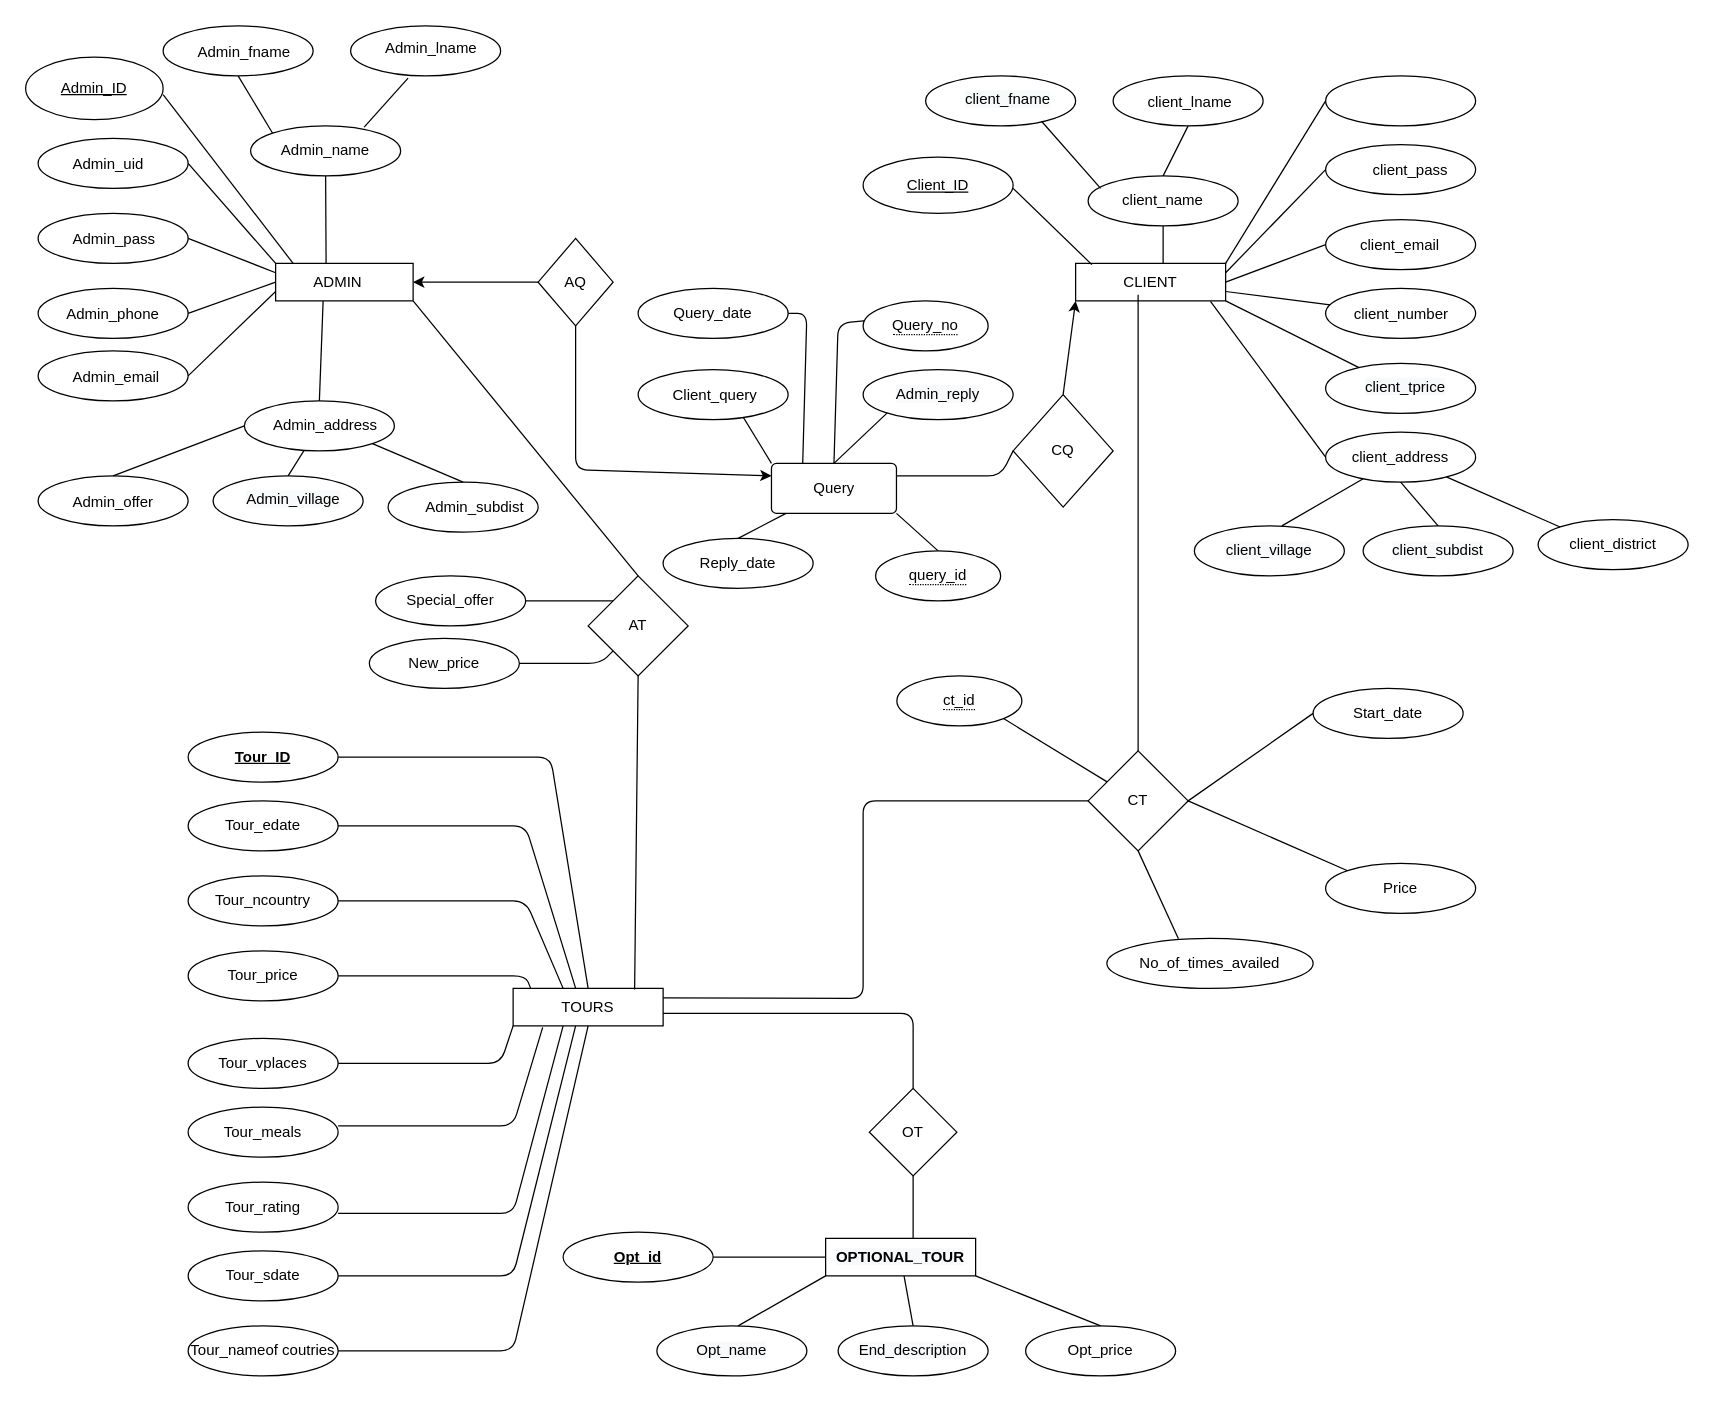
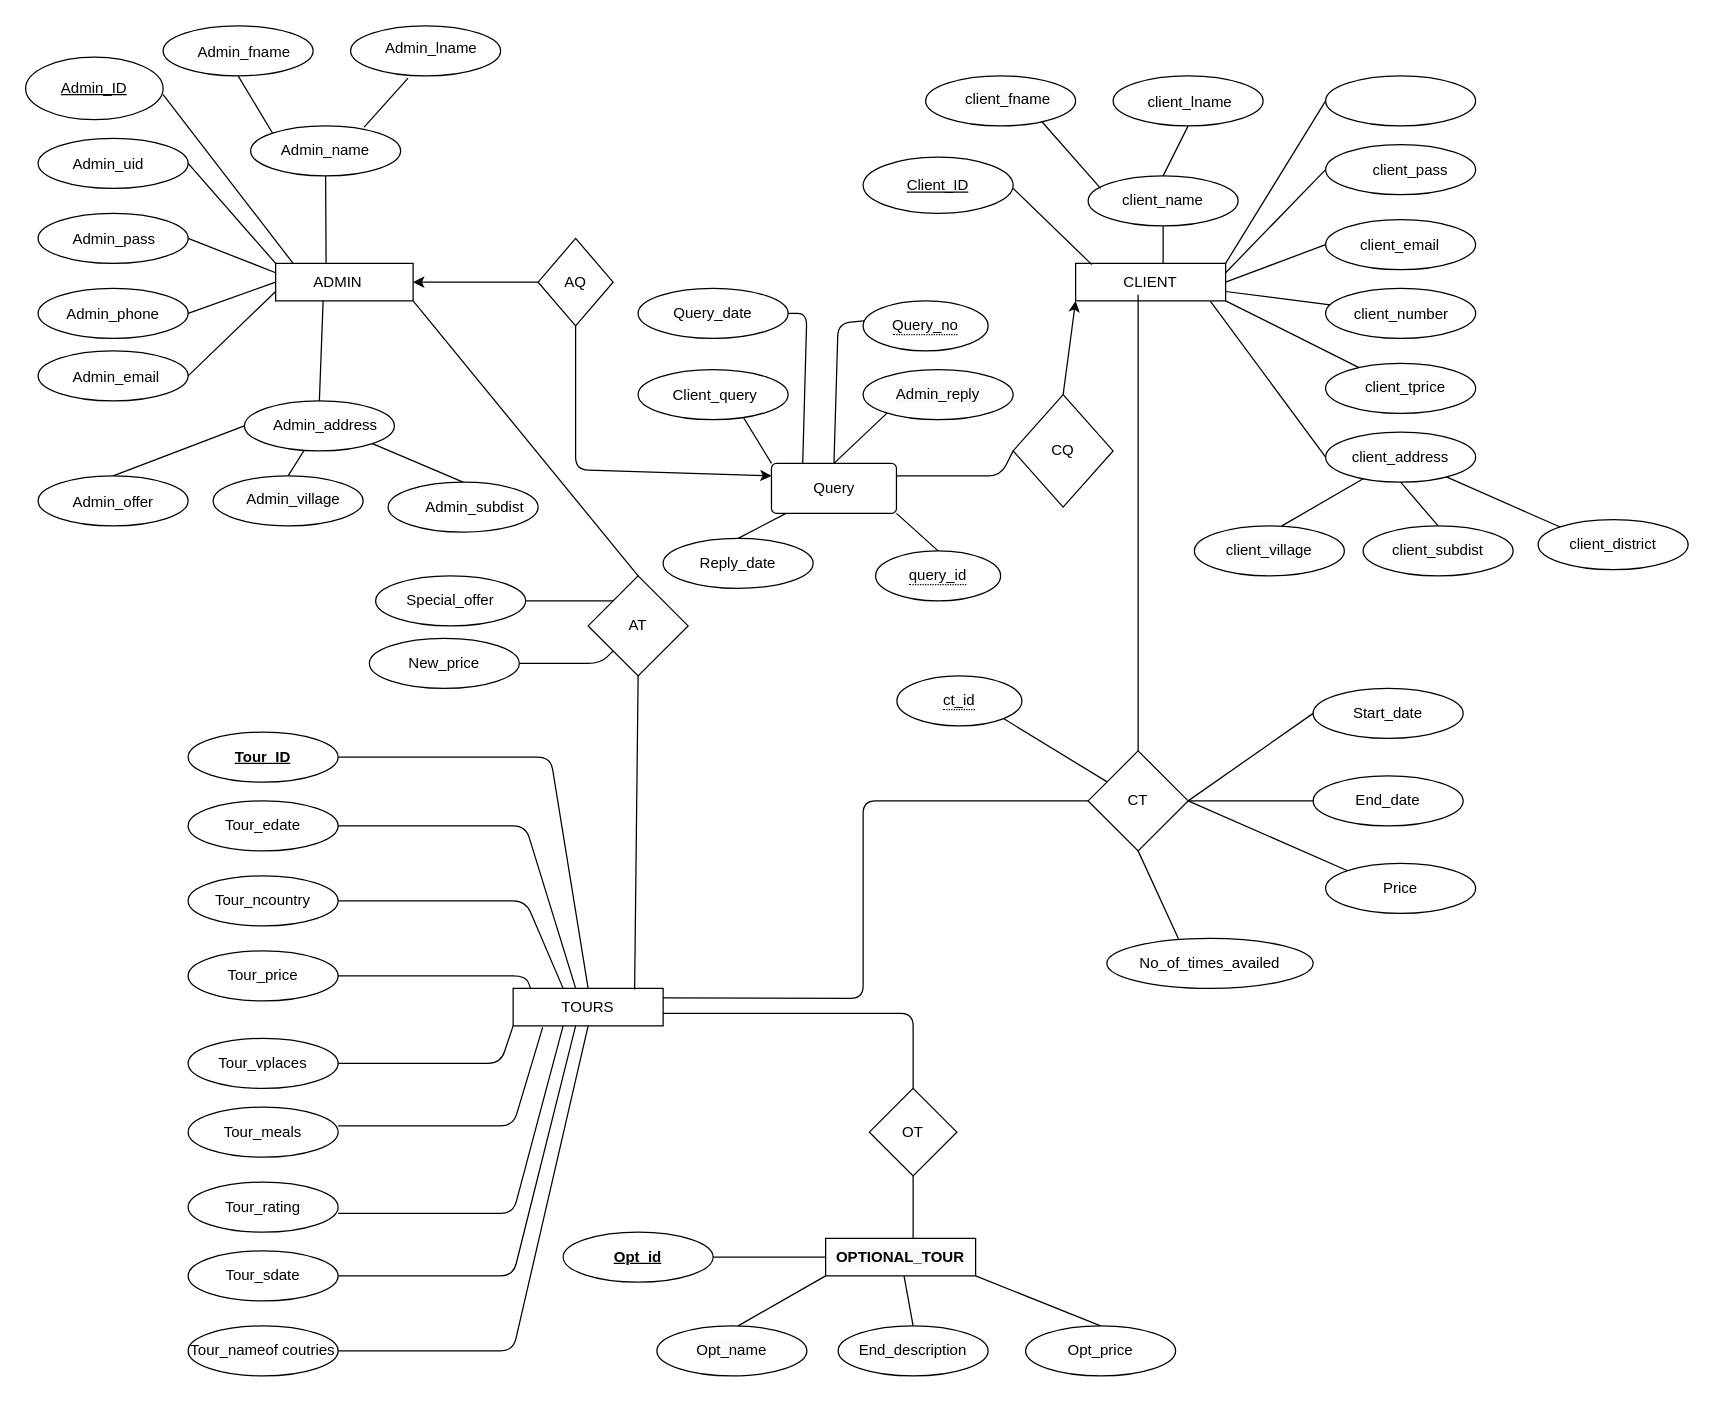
edge "CT" -- "End_date": added
node "End_date": added
